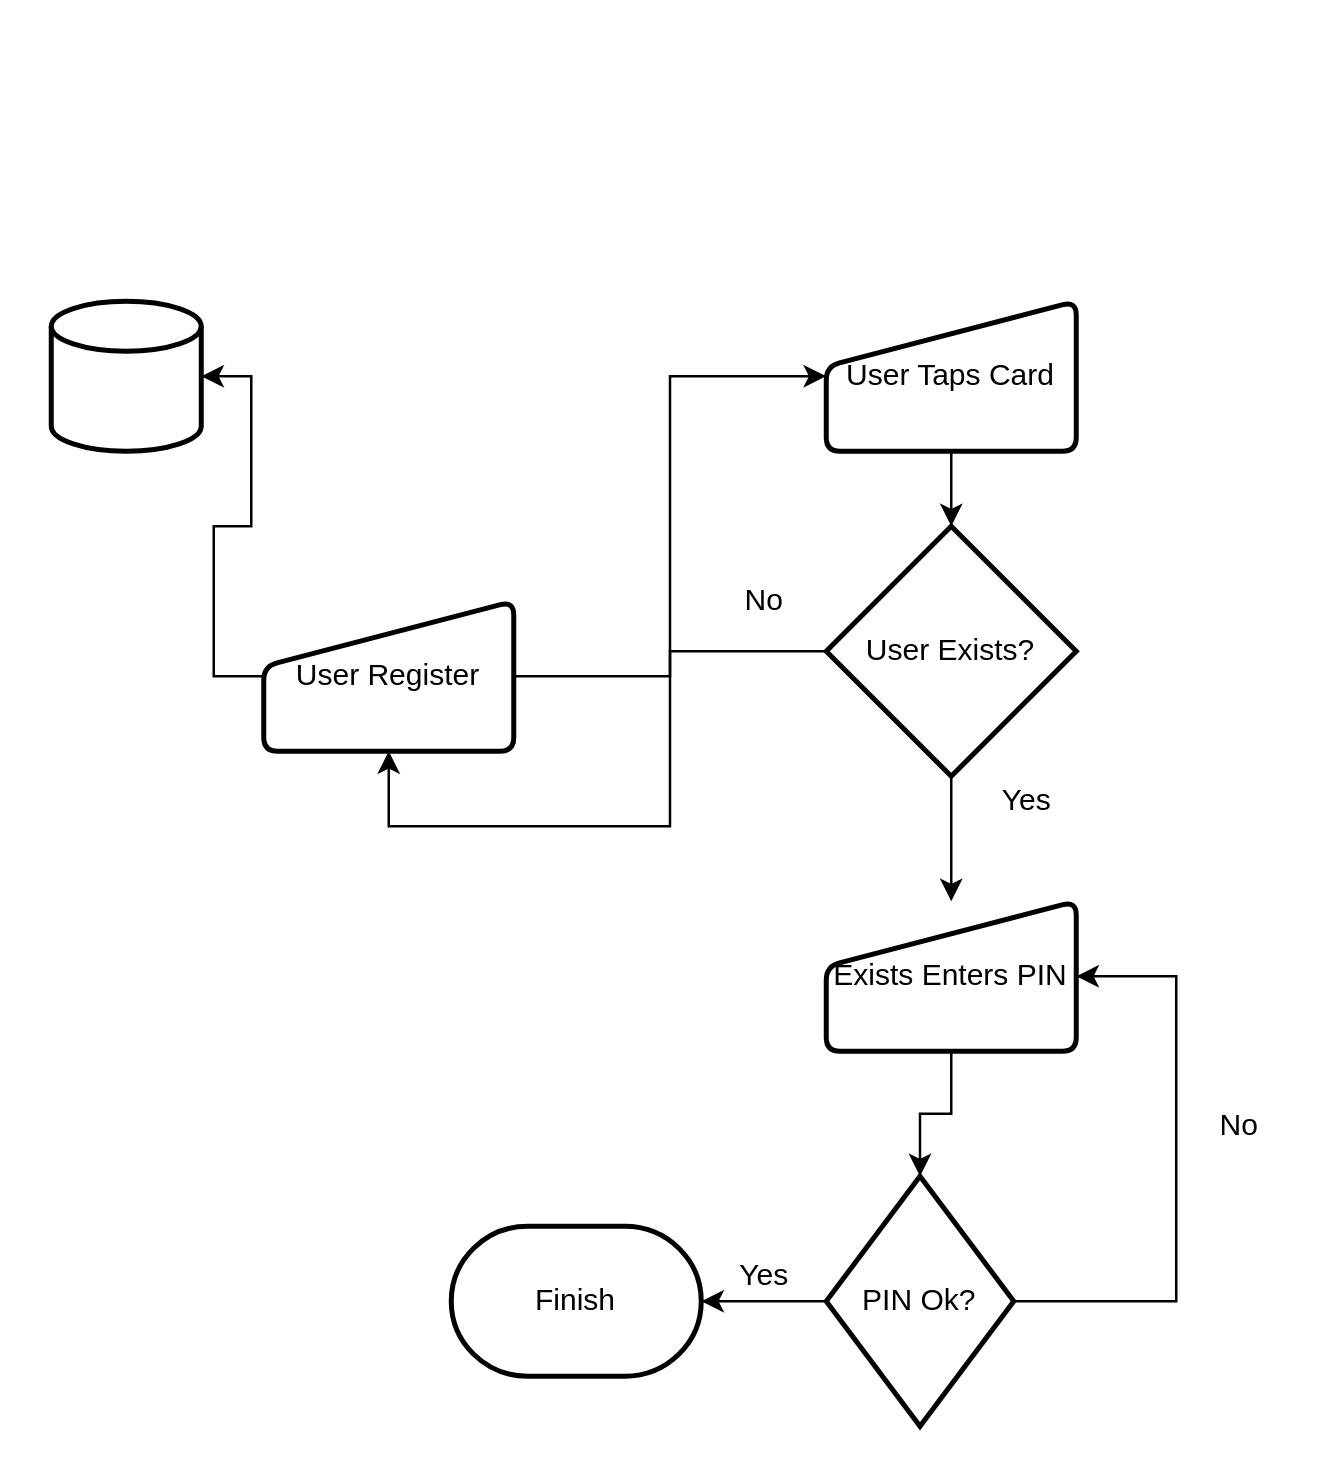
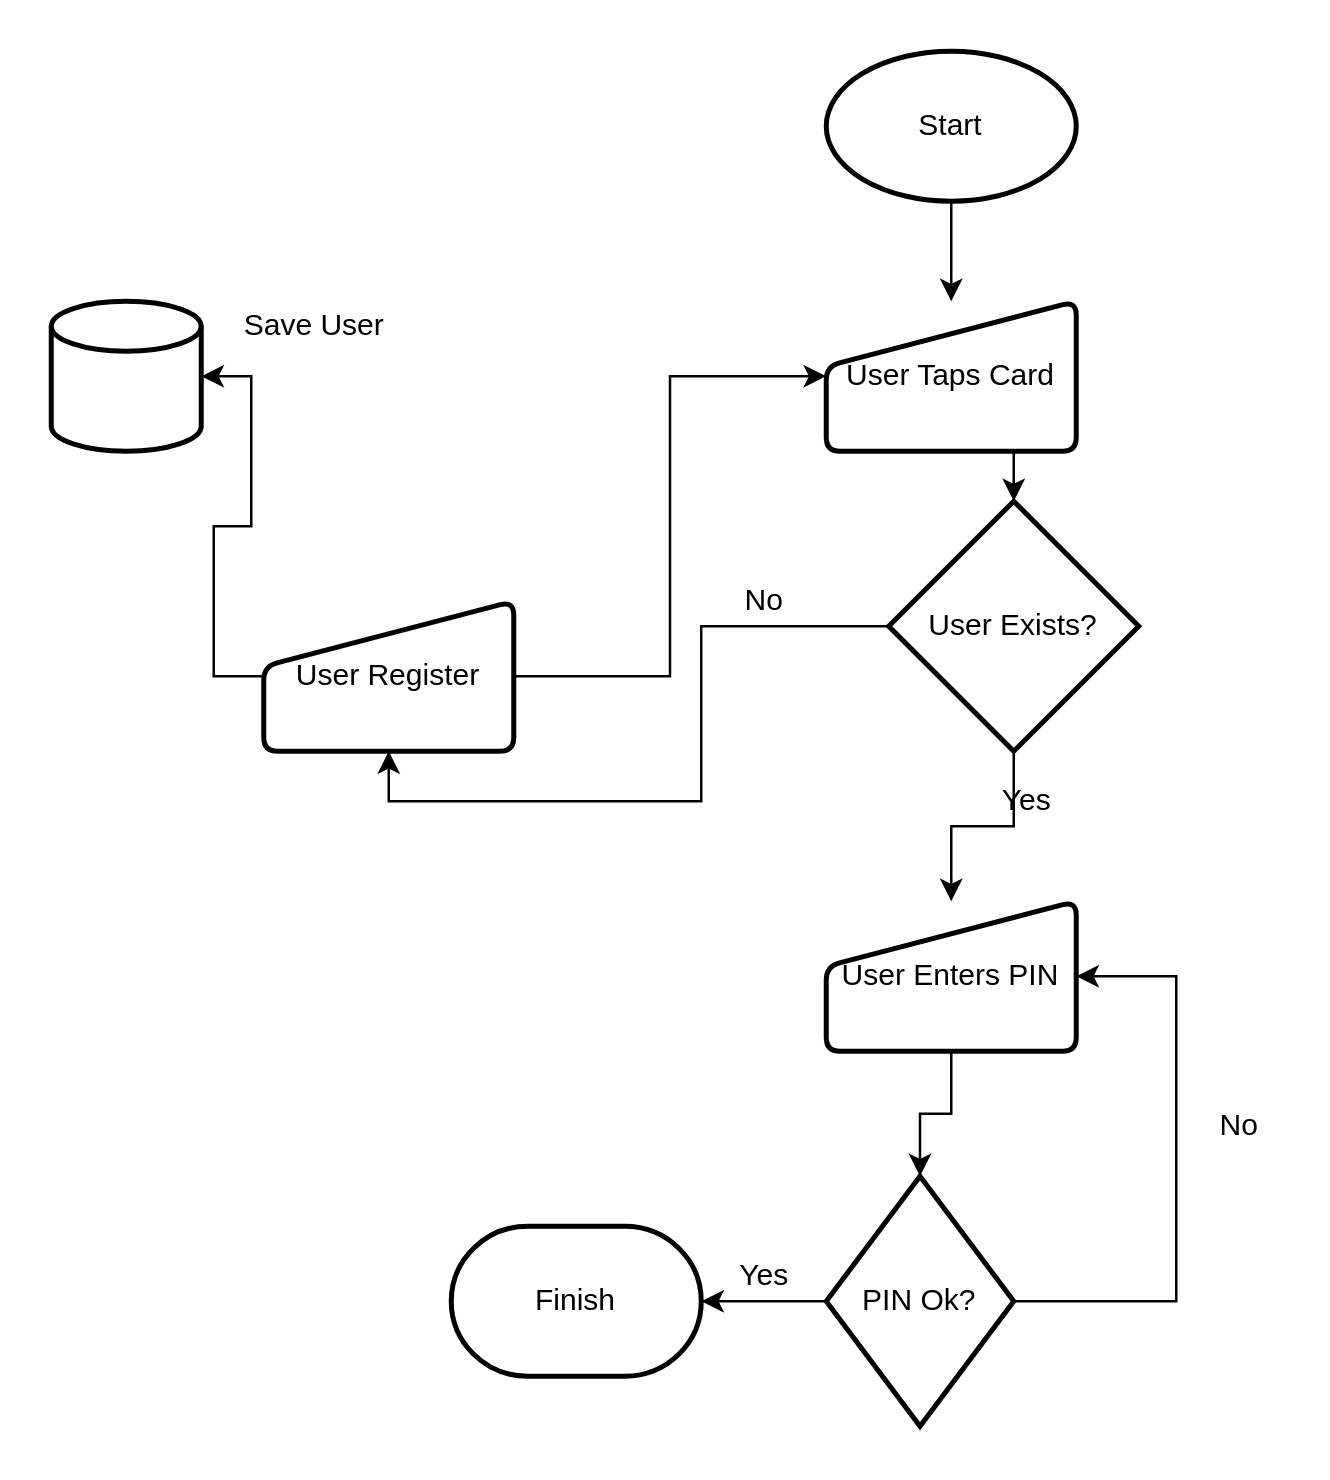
node "Start": added
edge "Start" -> "User Taps Card": added
node "Save User": added
node "User Exists?": moved (951, 651) -> (1014, 626)
node "Exists Enters PIN": label "Exists Enters PIN" -> "User Enters PIN"
